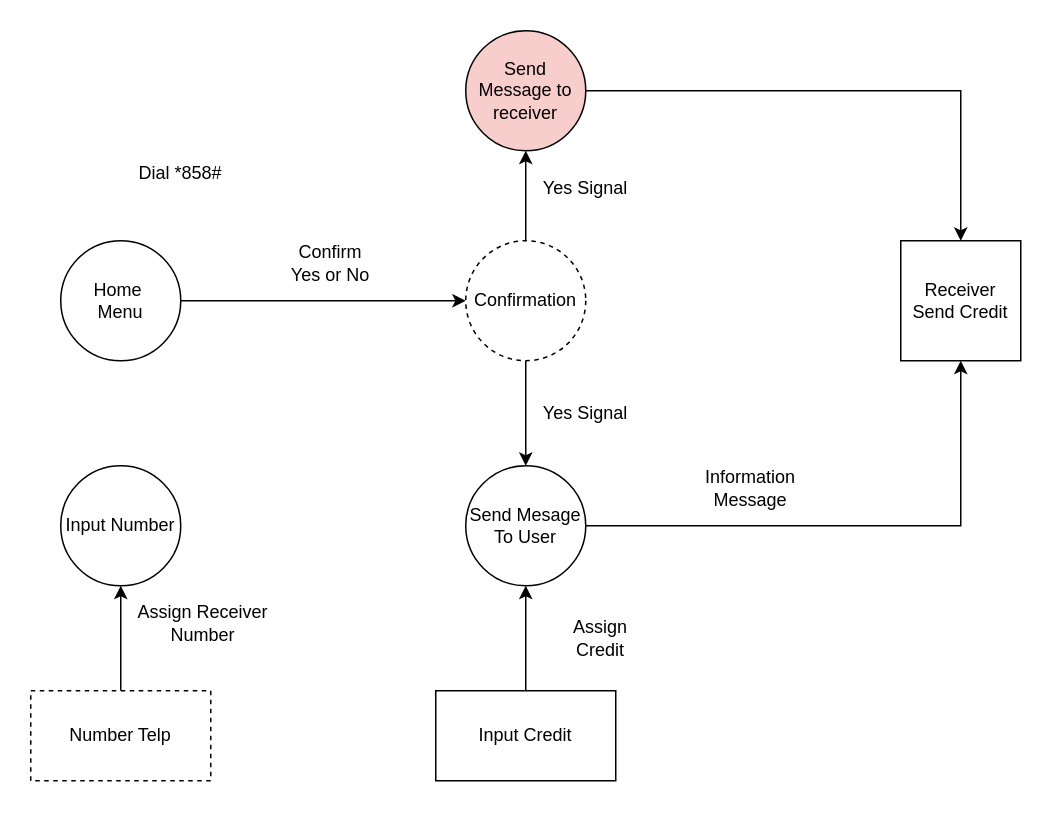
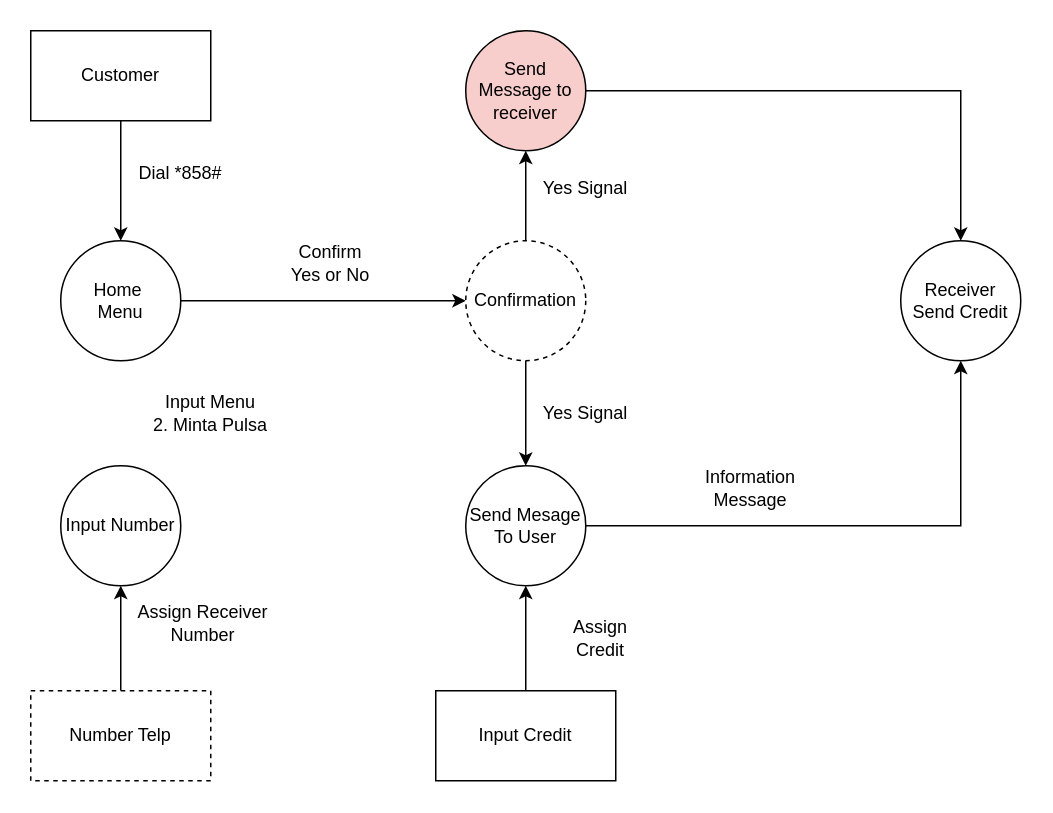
node "Customer": added
edge "Customer" -> "Home Menu": added
node "Receiver Send Credit": shape rectangle -> ellipse
node "Input Menu 2. Minta Pulsa": added
